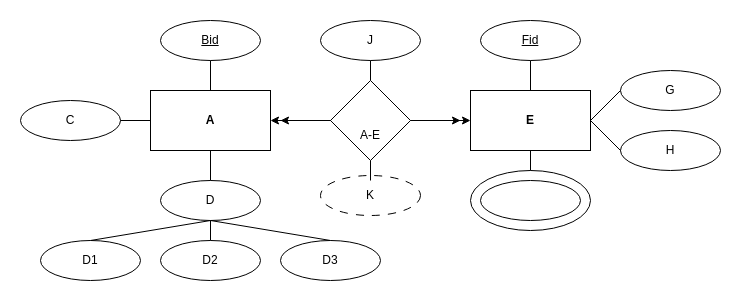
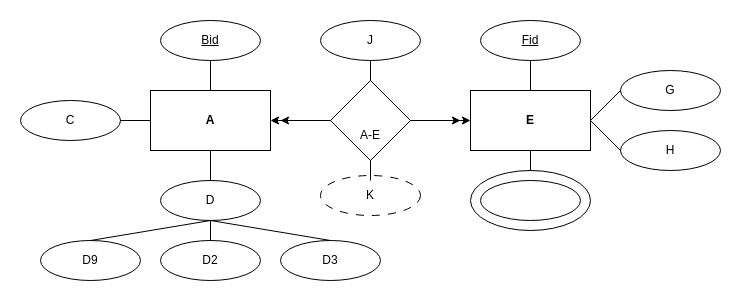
node "D1": label "D1" -> "D9"
